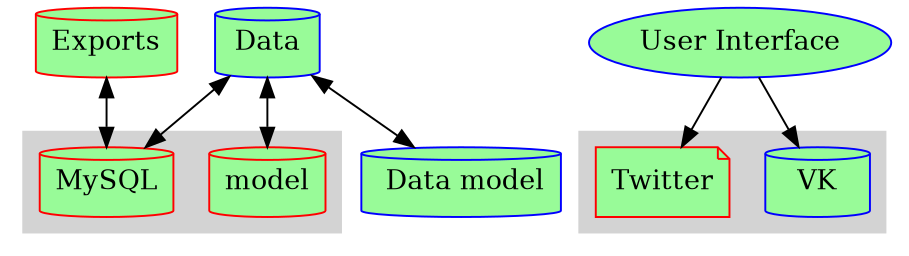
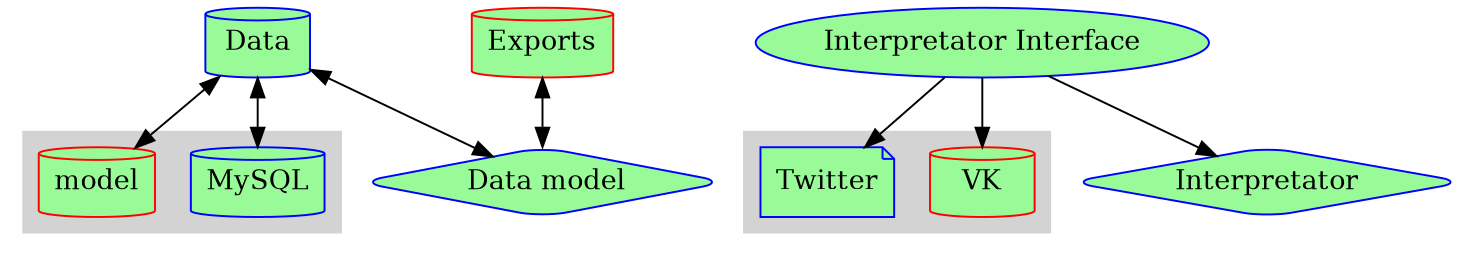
node "User Interface": label "User Interface" -> "Interpretator Interface"
edge "Exports" -- "MySQL": now "Exports" -- "Data model"
node "MySQL": color red -> blue
node "Data model": shape cylinder -> diamond
node "Twitter": color red -> blue
node "VK": color blue -> red
node "Interpretator": added
